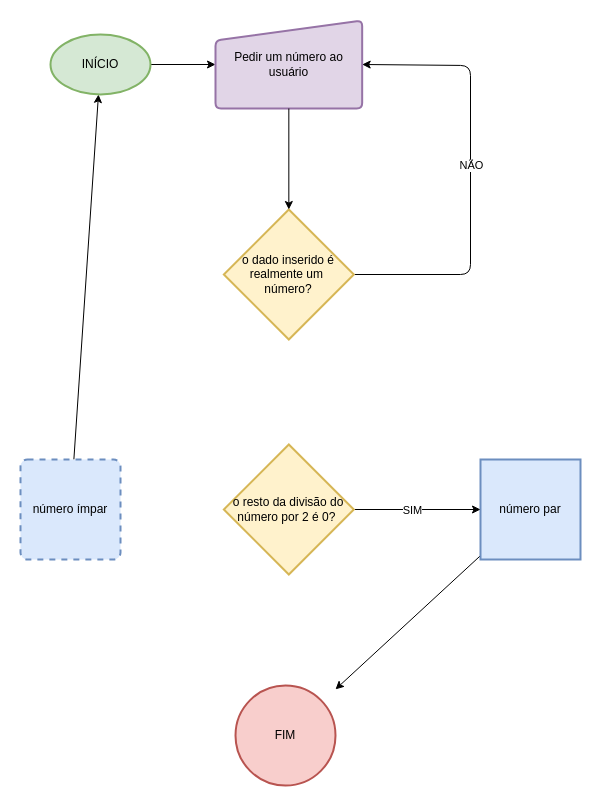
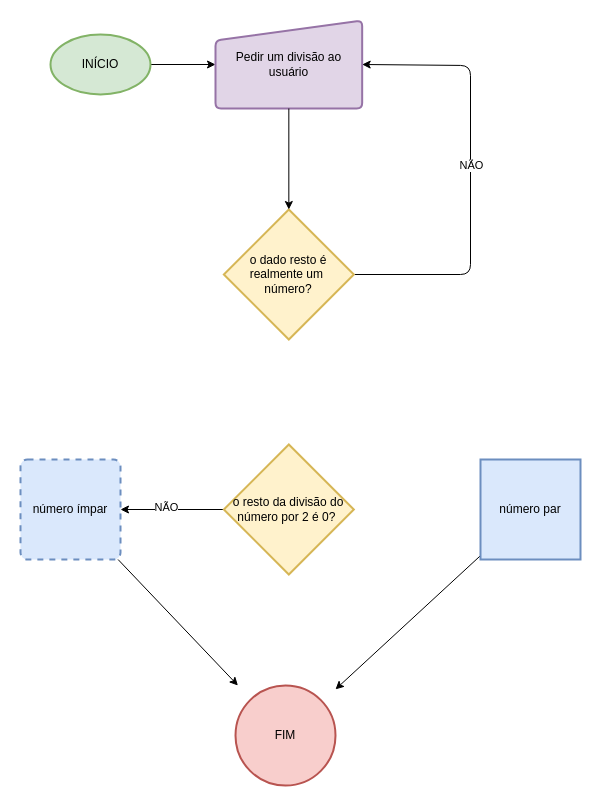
node "Pedir um número ao usuário": label "Pedir um número ao usuário" -> "Pedir um divisão ao usuário"
node "o dado inserido é realmente um número?": label "o dado inserido é realmente um número?" -> "o dado resto é realmente um número?"
edge "número ímpar" -> "INÍCIO": now "número ímpar" -> "FIM"
edge "o resto da divisão do número por 2 é 0?" -> "número ímpar": added, label "NÃO"
edge "o resto da divisão do número por 2 é 0?" -> "número par": removed, label "SIM"
